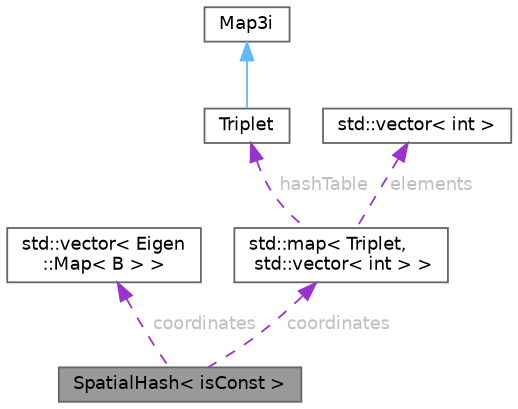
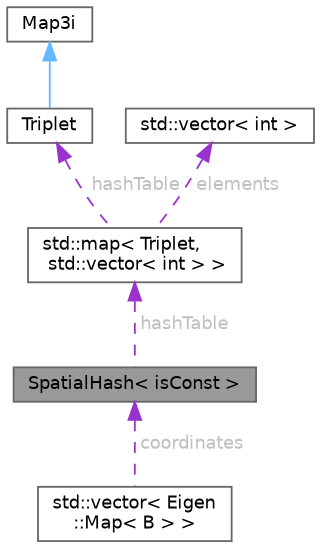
edge "SpatialHash< isConst >" -> "std::map< Triplet, std::vector< int > >": label " coordinates" -> " hashTable"
edge "SpatialHash< isConst >" -> "std::vector< Eigen ::Map< B > >": reversed
